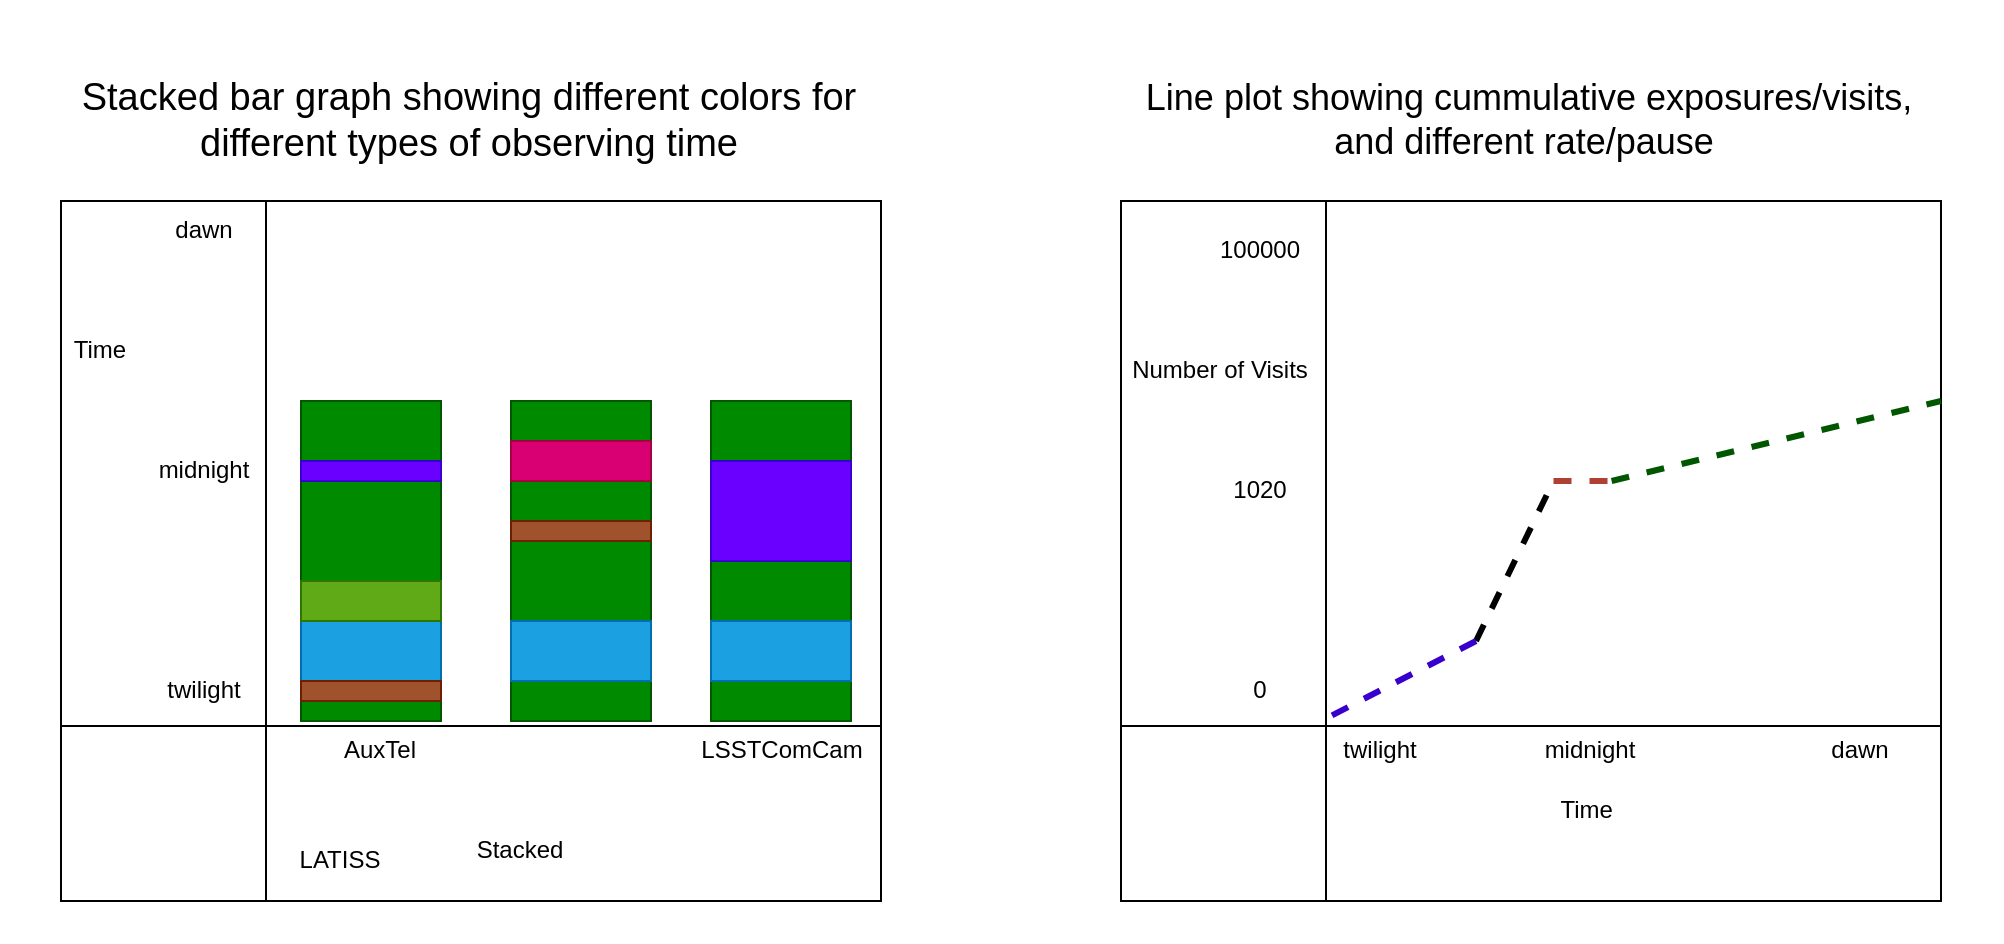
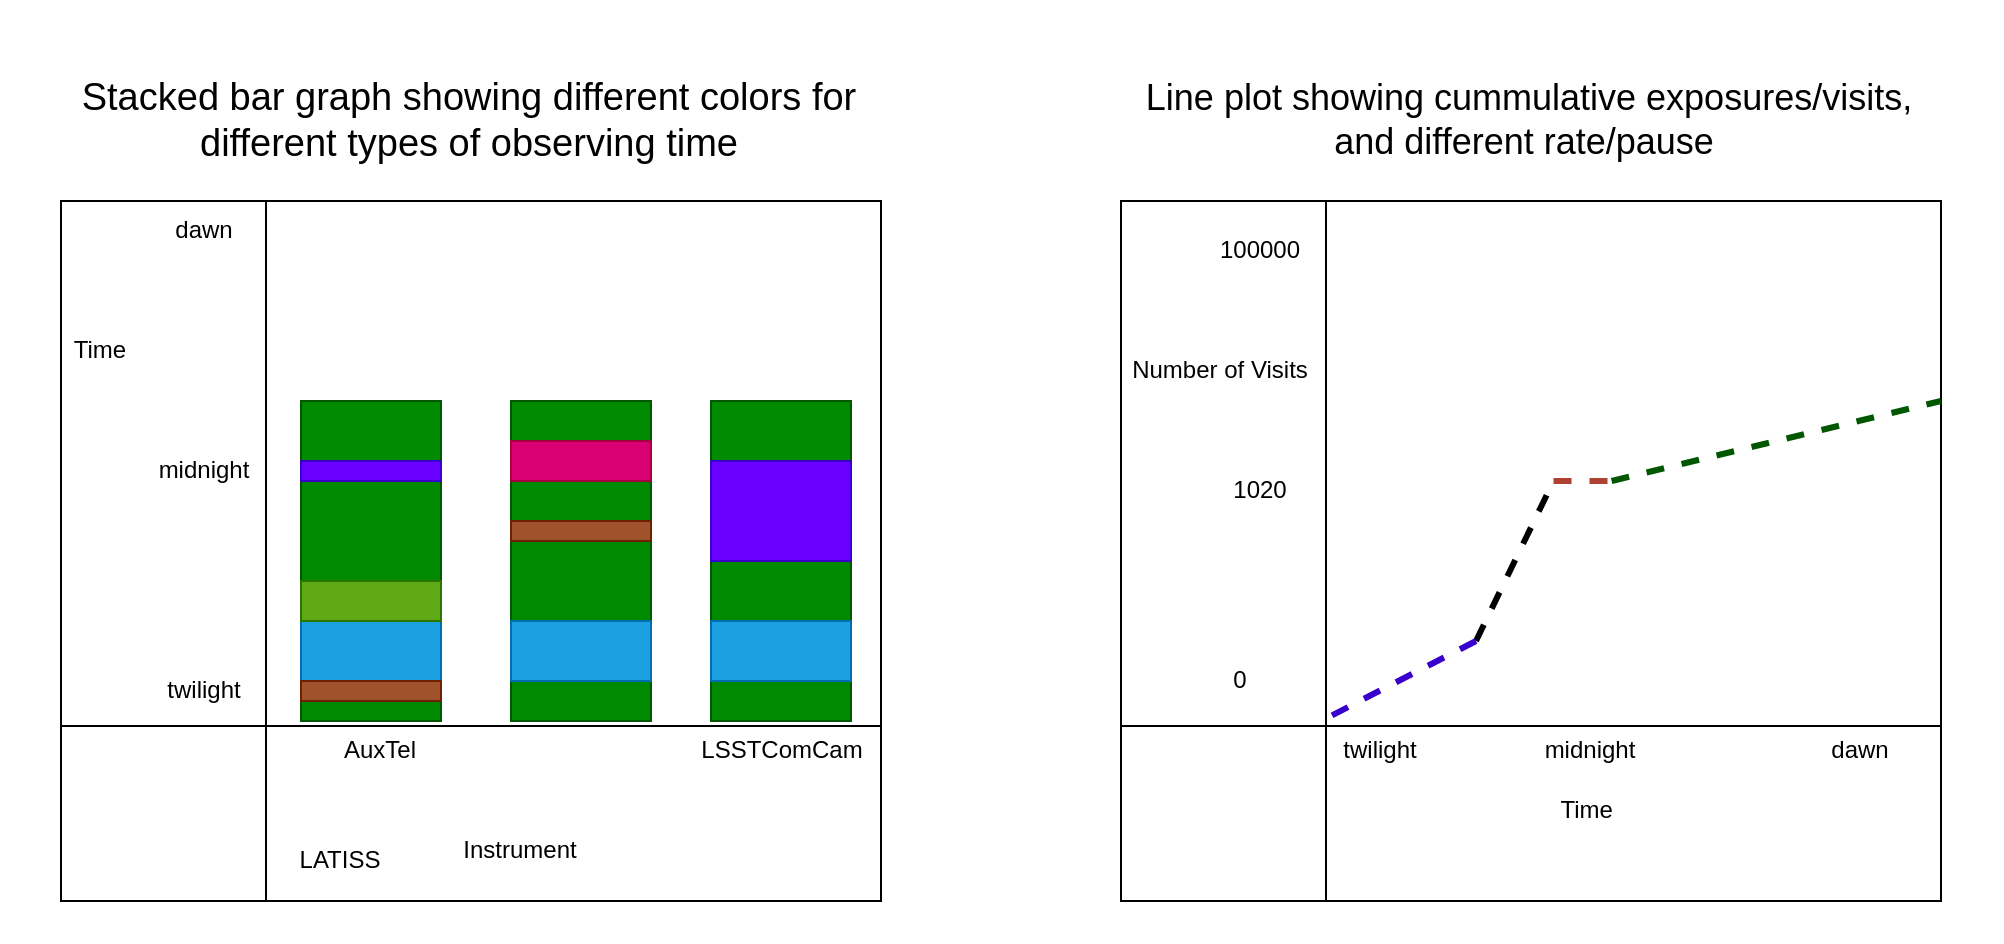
node "0": moved (1261, 691) -> (1241, 681)
node "Stacked": label "Stacked" -> "Instrument"
